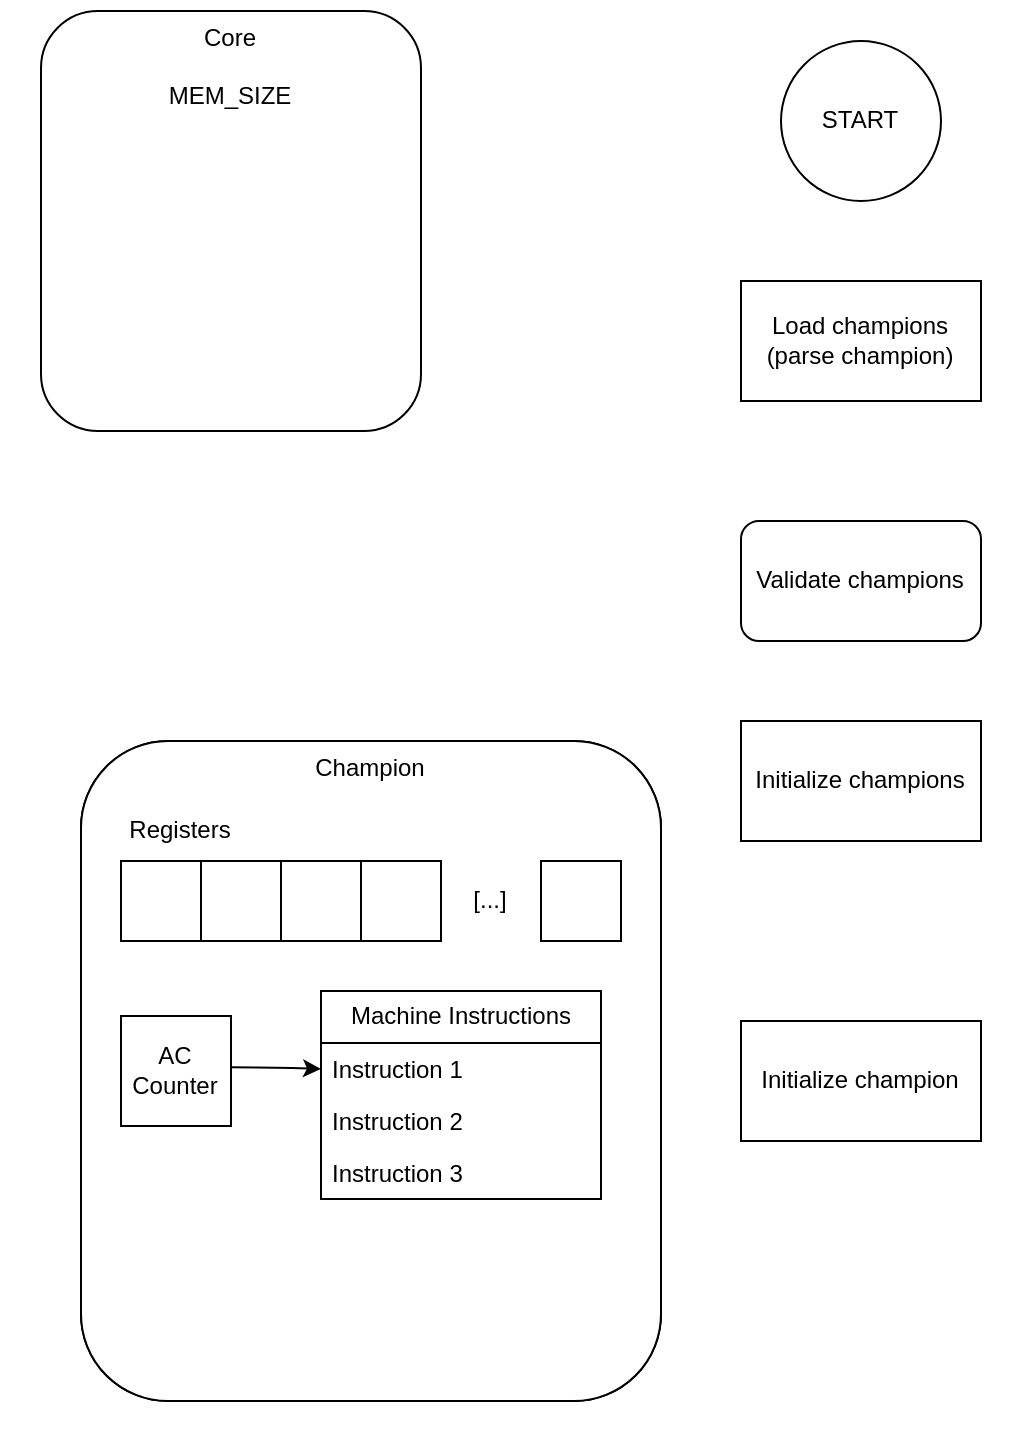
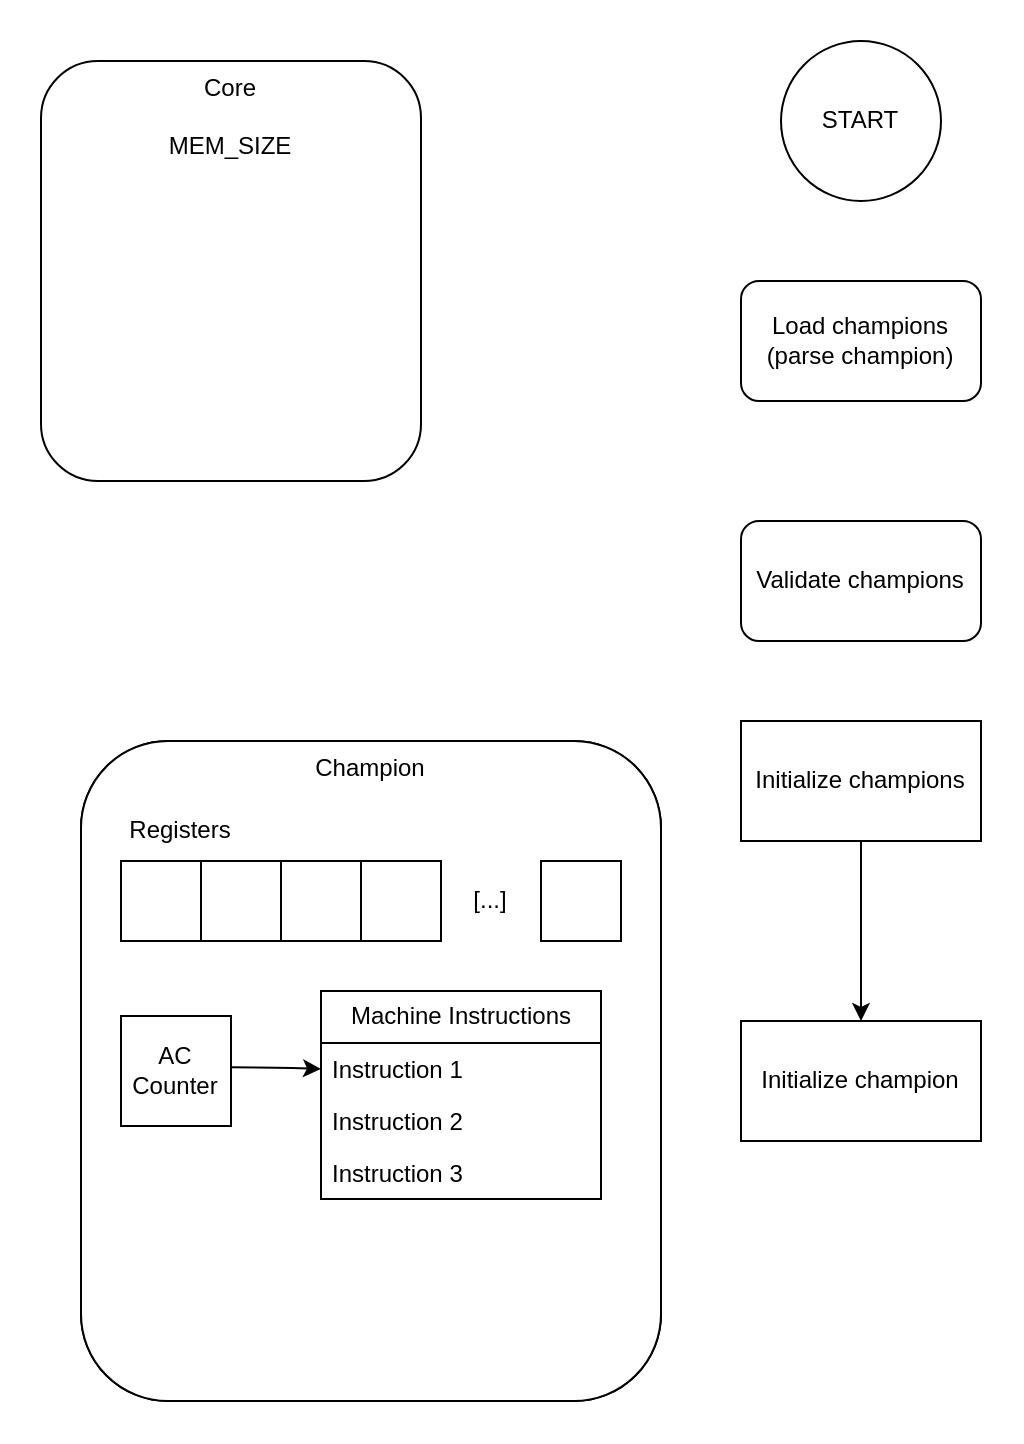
node "Core MEM_SIZE": moved (231, 221) -> (231, 271)
node "Load champions (parse champion)": shape rectangle -> rounded rectangle
edge "Initialize champions" -> "Initialize champion": added
